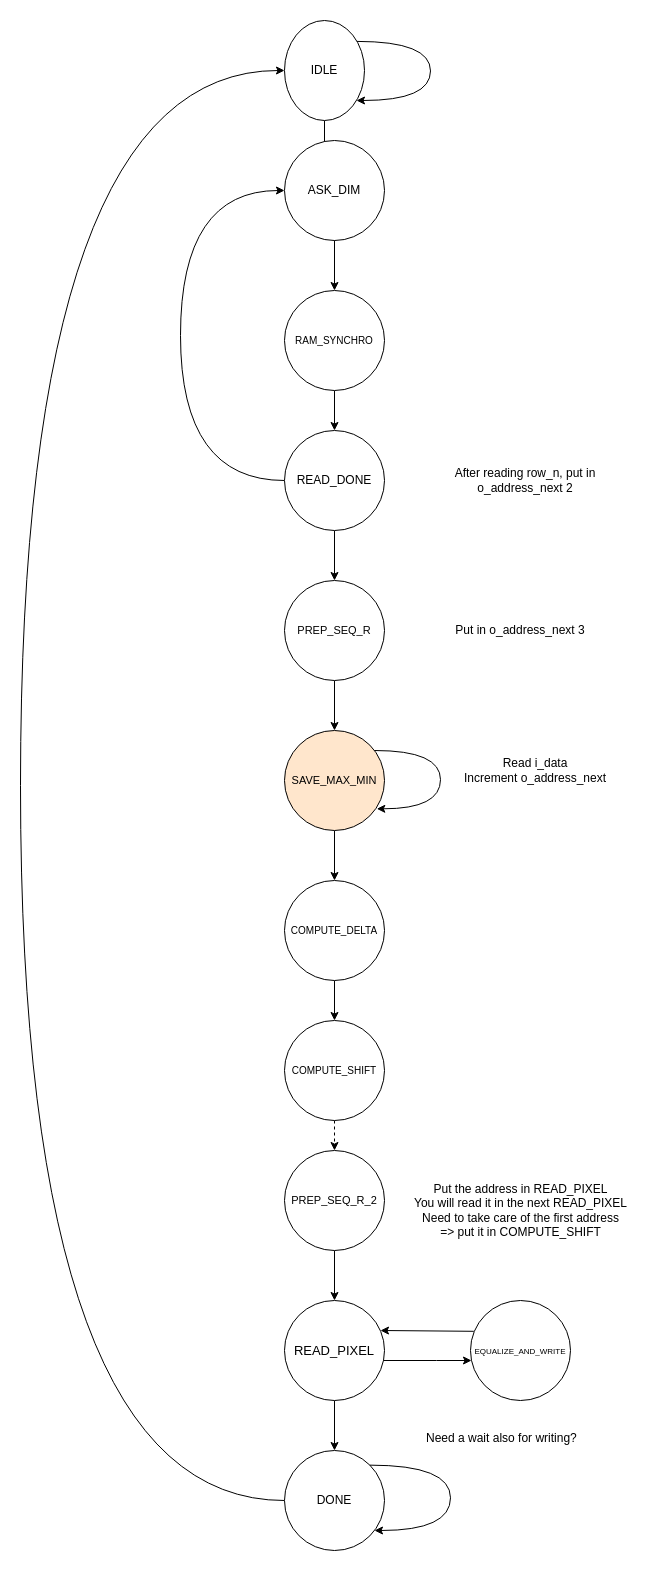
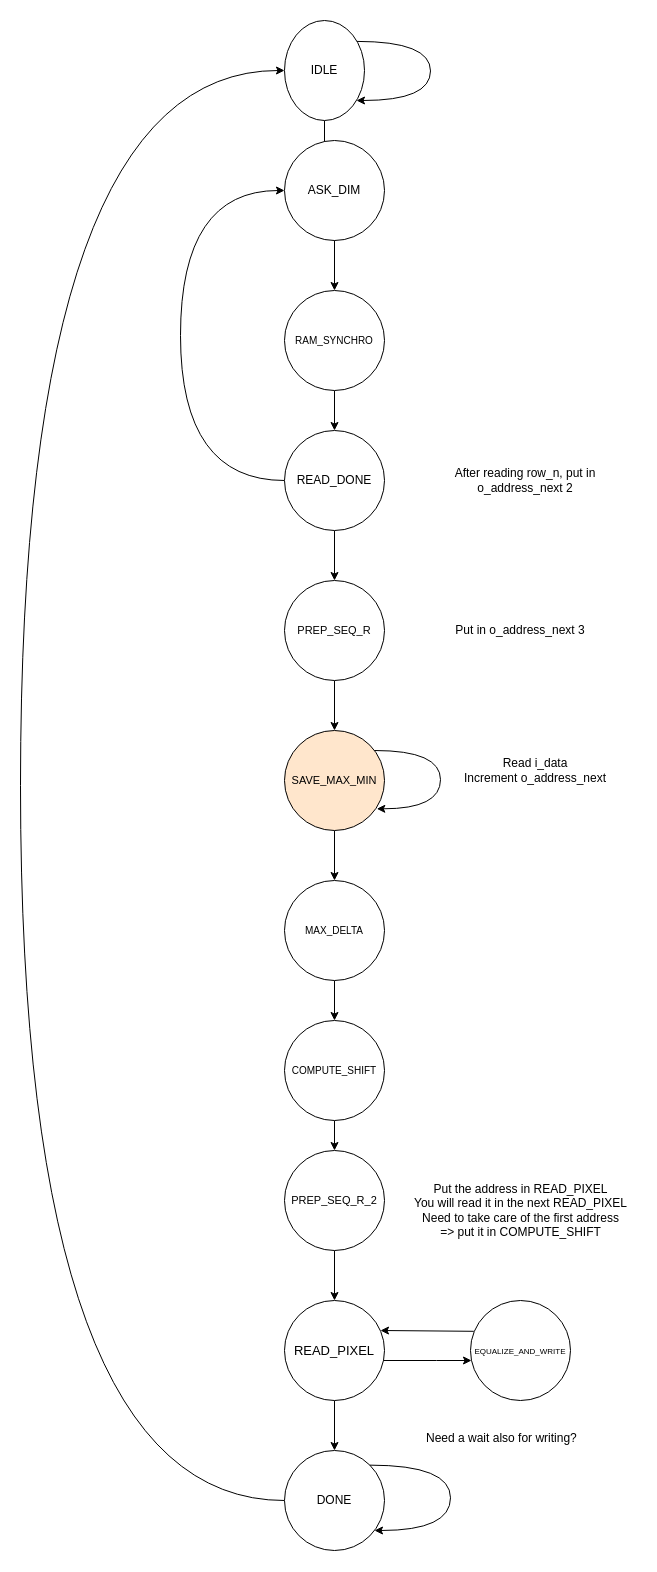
node "COMPUTE_DELTA": label "COMPUTE_DELTA" -> "MAX_DELTA"
edge "COMPUTE_SHIFT" -> "PREP_SEQ_R_2": style dashed -> solid
